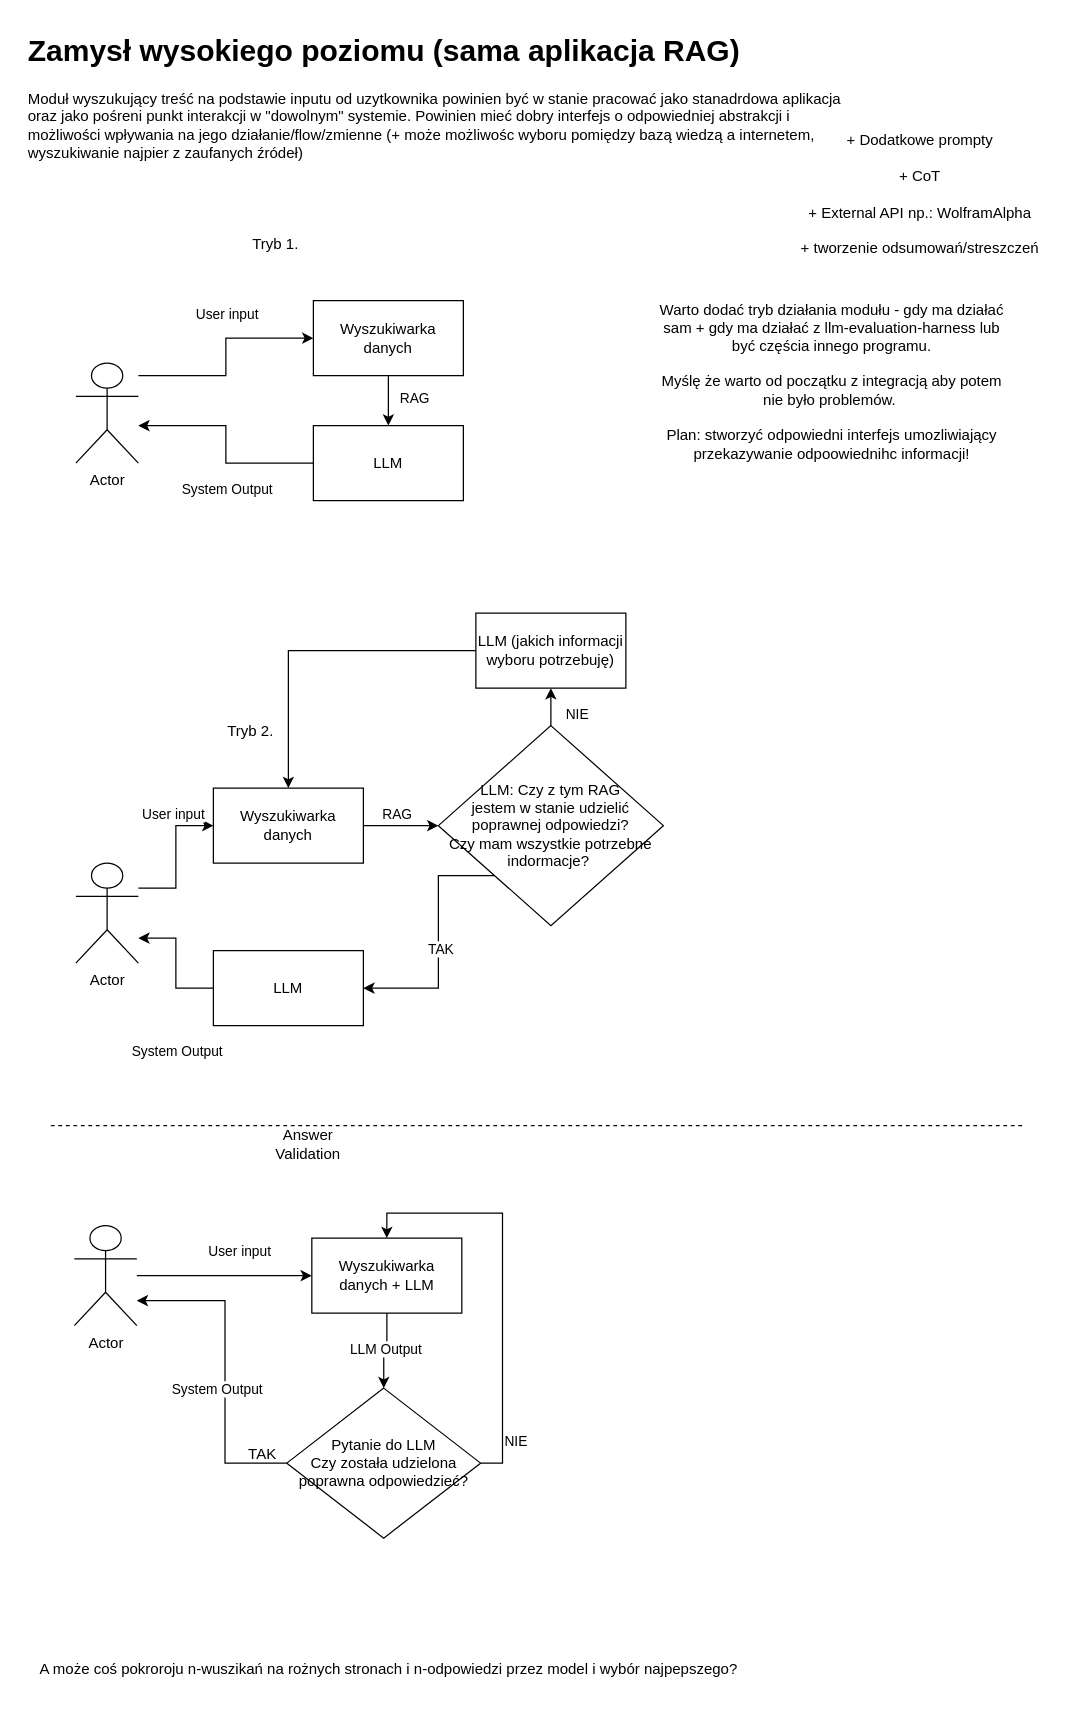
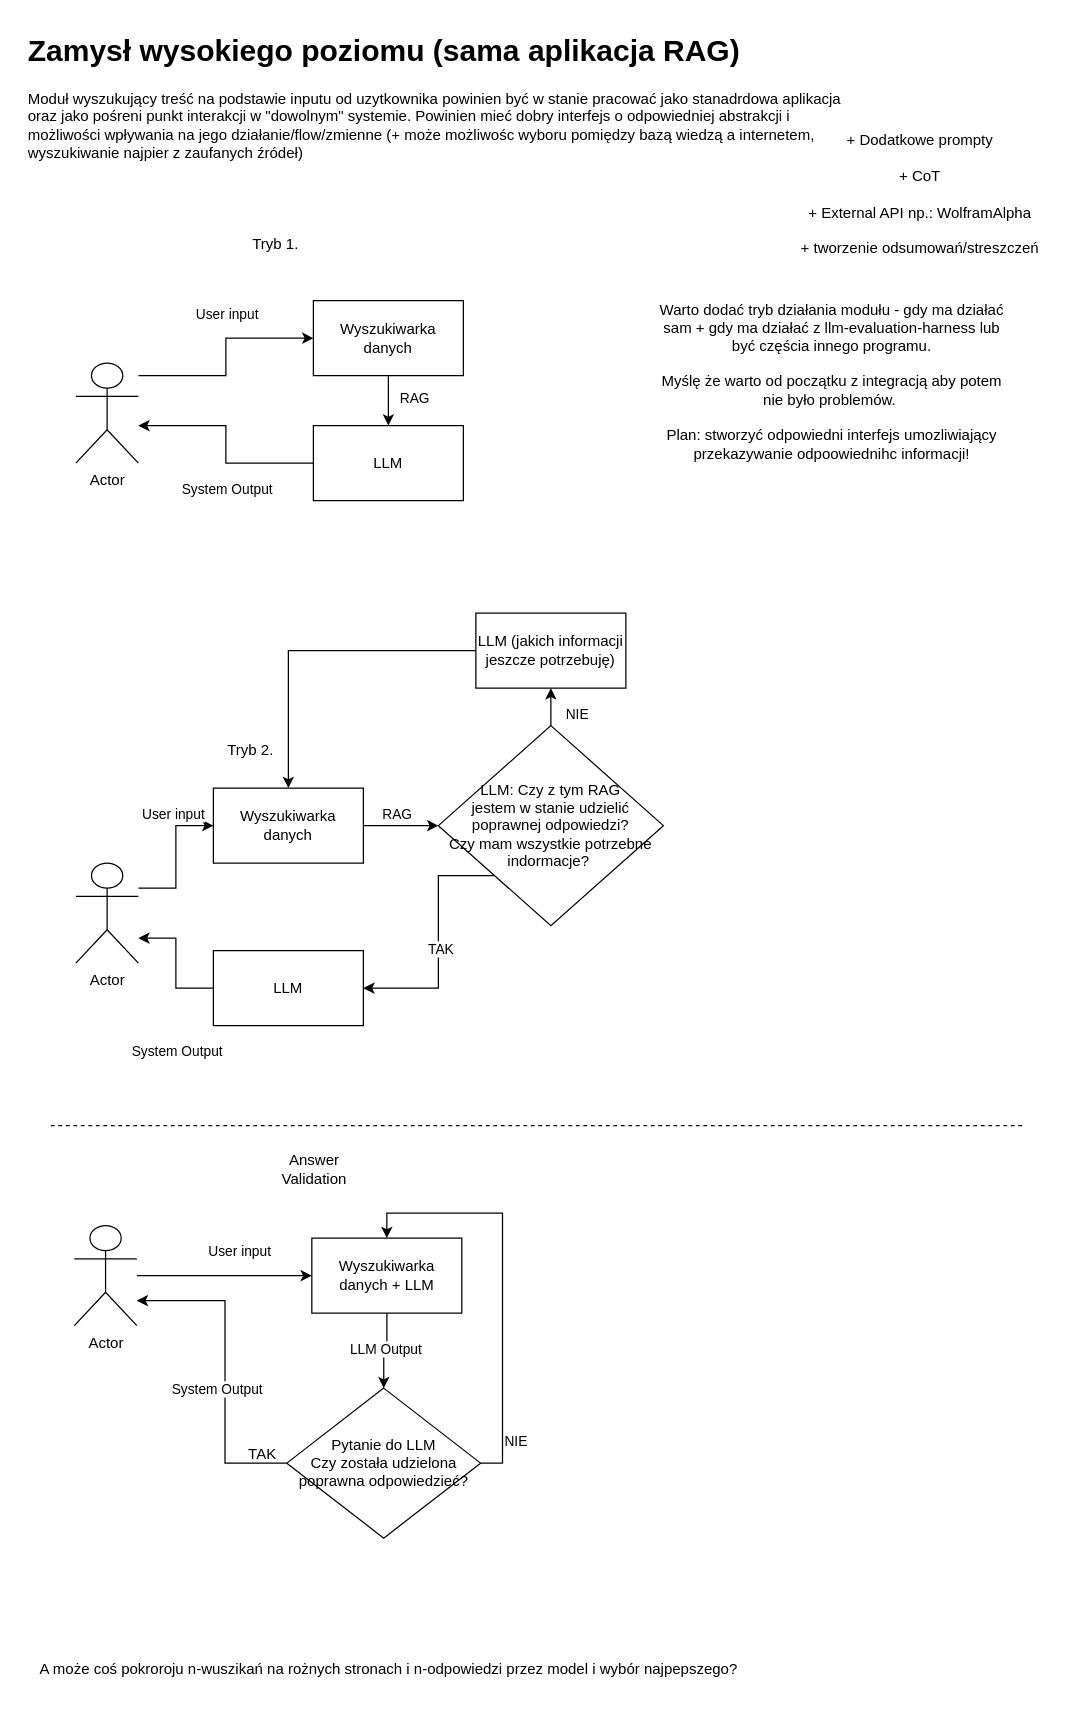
node "LLM (jakich informacji wyboru potrzebuję)": label "LLM (jakich informacji wyboru potrzebuję)" -> "LLM (jakich informacji jeszcze potrzebuję)"
node "Tryb 2.": moved (251, 732) -> (251, 751)
node "Answer Validation": moved (308, 1144) -> (315, 1169)
